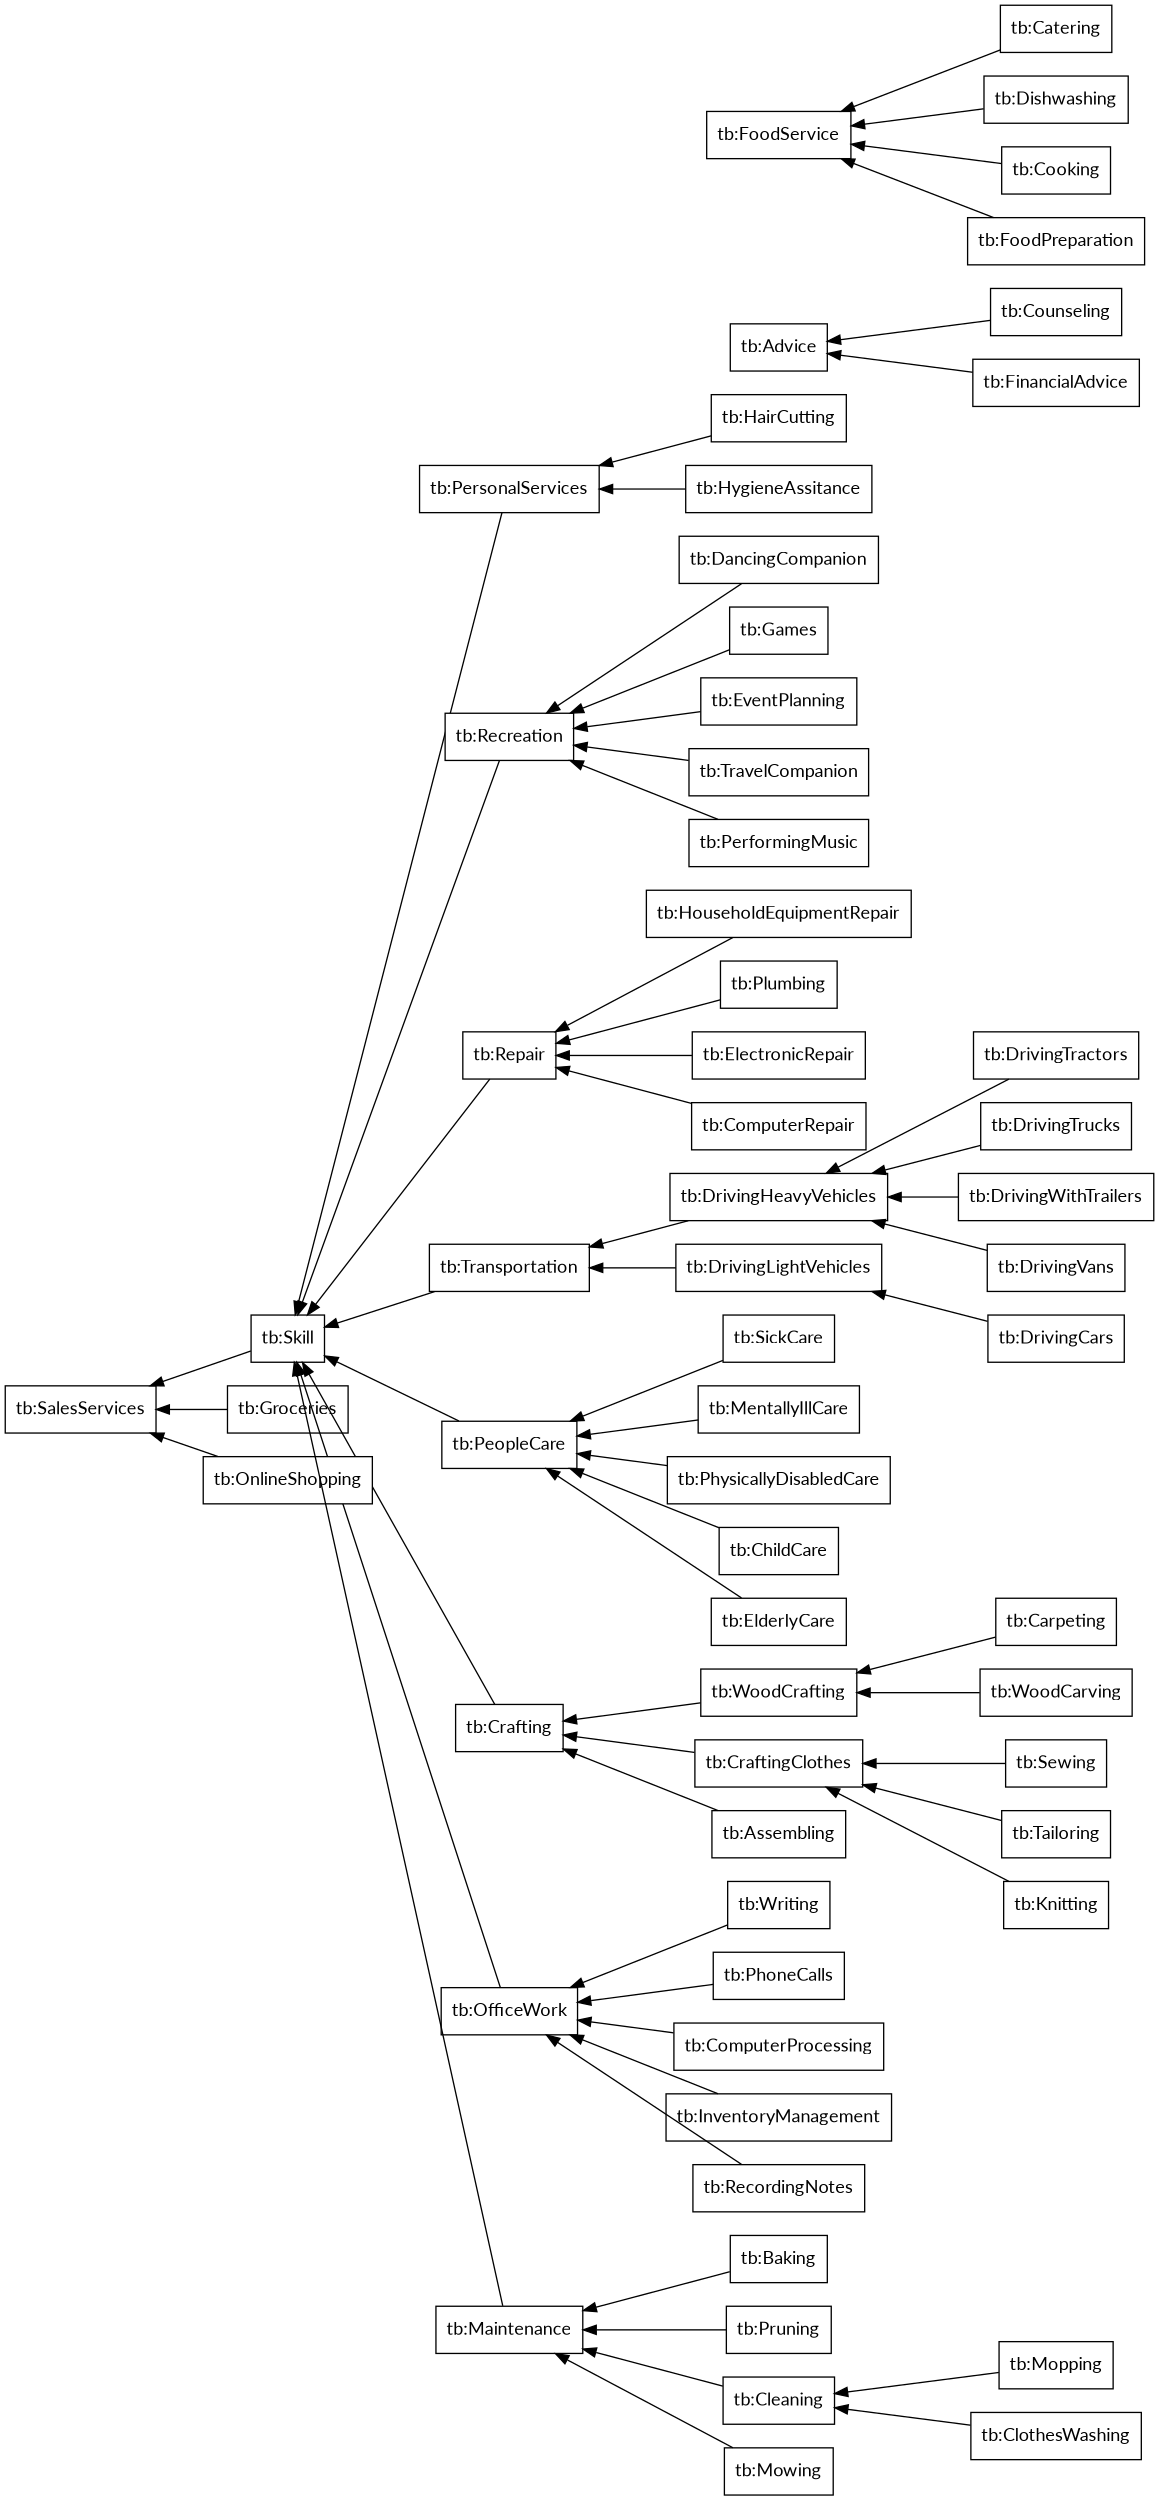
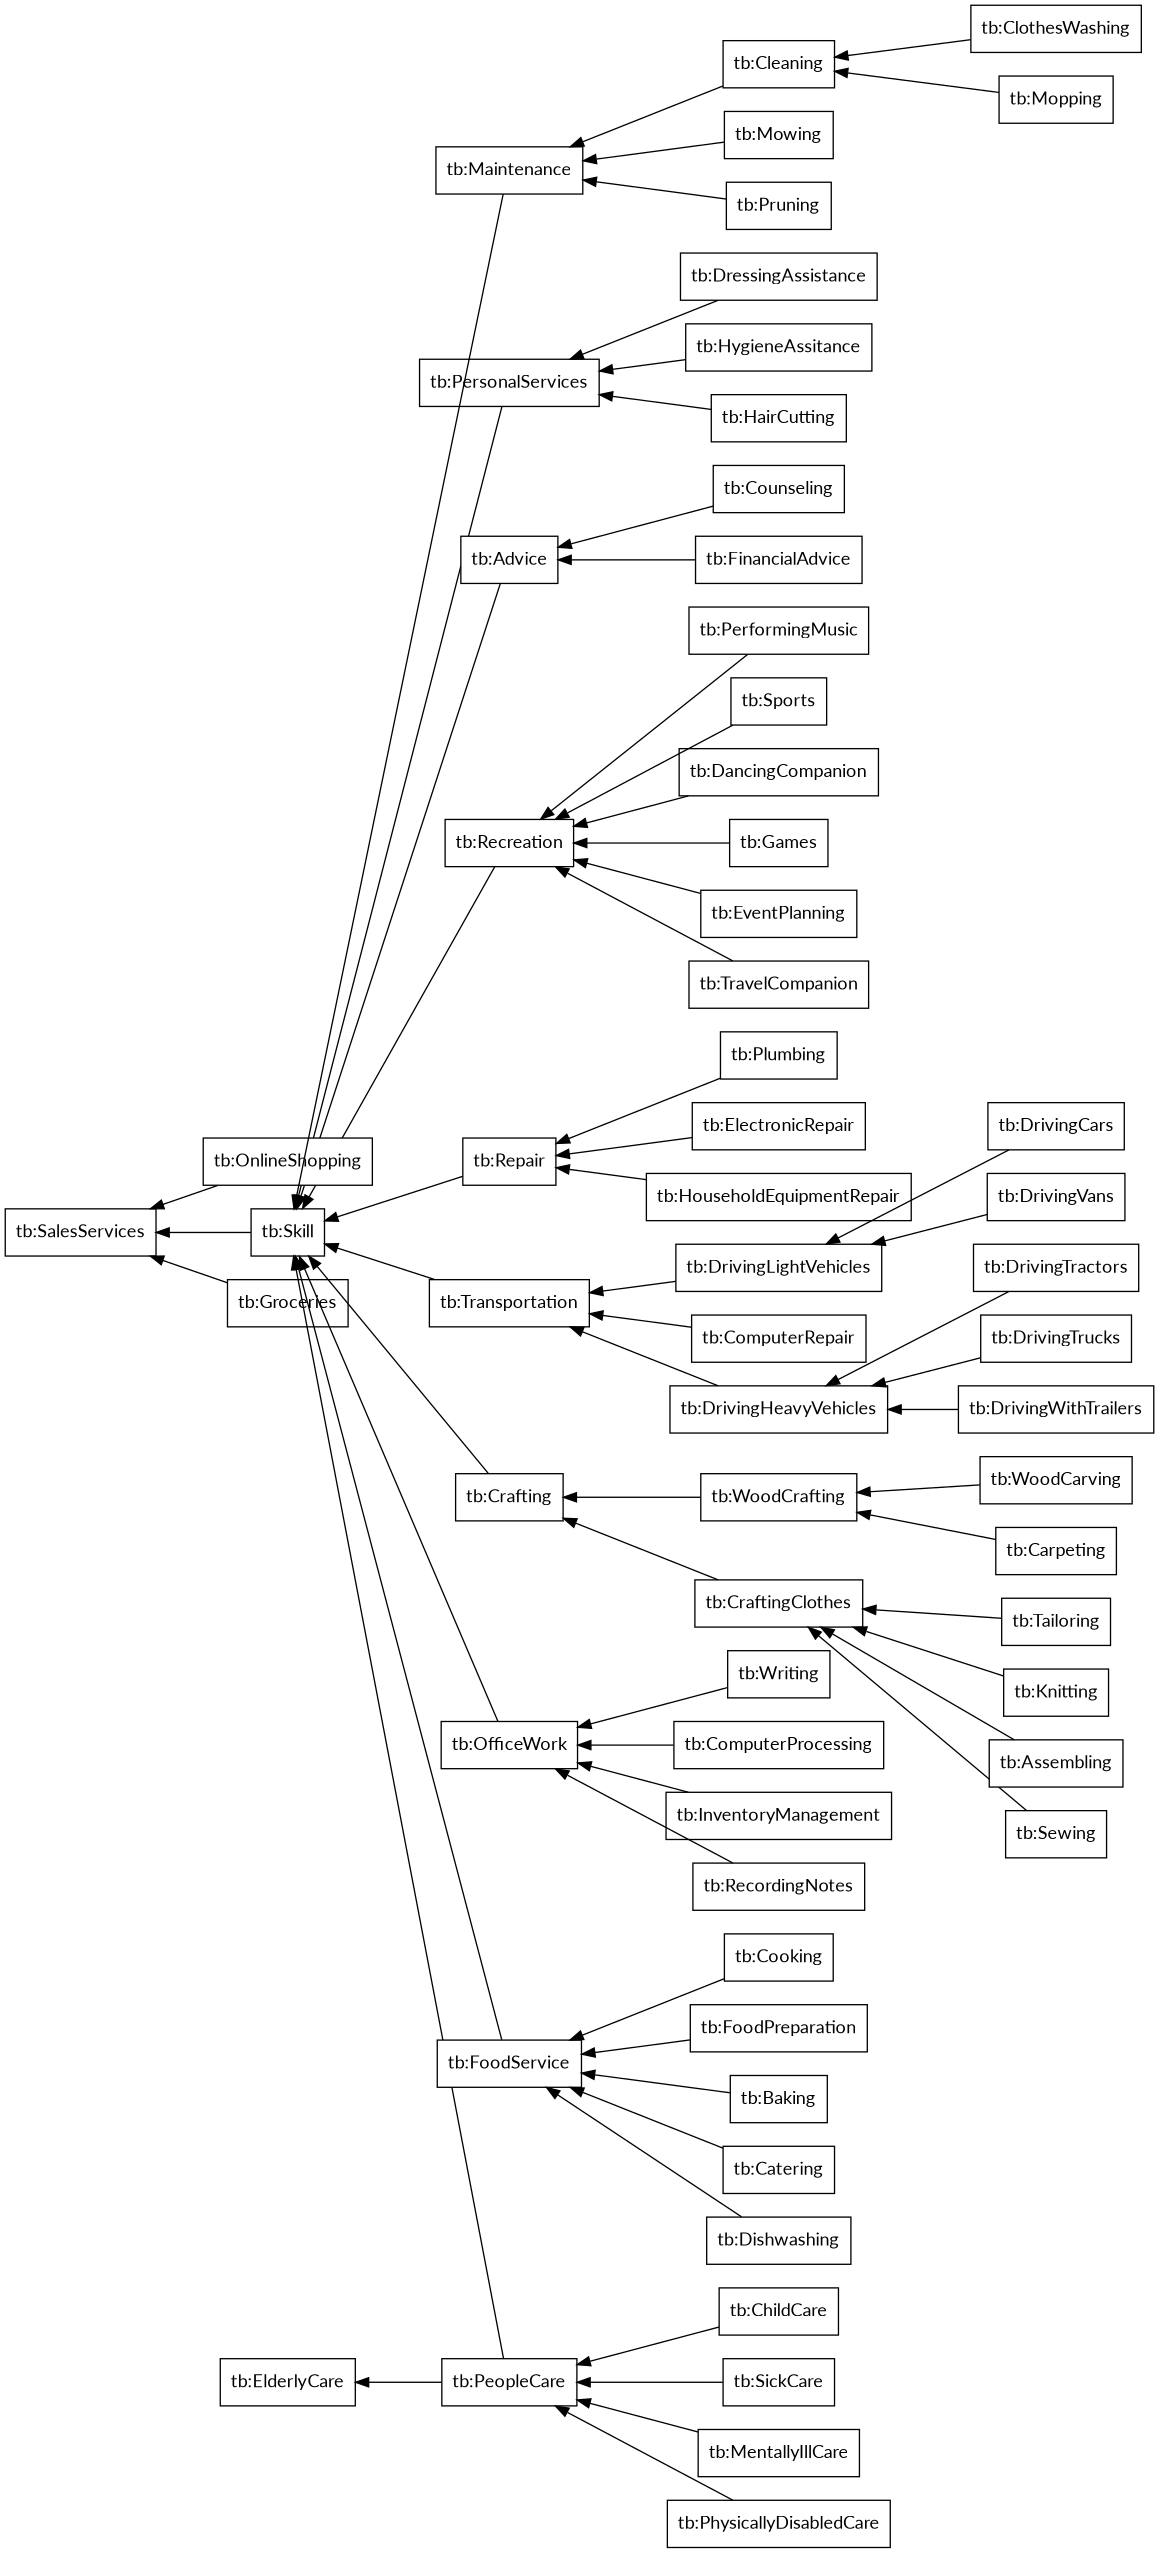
node "tb:DressingAssistance": added
node "tb:Sports": added
edge "tb:Advice" -> "tb:Skill": added
edge "tb:ComputerRepair" -> "tb:Repair": now "tb:ComputerRepair" -> "tb:Transportation"
edge "tb:DrivingVans" -> "tb:DrivingHeavyVehicles": now "tb:DrivingVans" -> "tb:DrivingLightVehicles"
edge "tb:ElderlyCare" -> "tb:PeopleCare": reversed
edge "tb:FoodService" -> "tb:Skill": added
edge "tb:Assembling" -> "tb:Crafting": now "tb:Assembling" -> "tb:CraftingClothes"
node "tb:PhoneCalls": removed
edge "tb:Baking" -> "tb:Maintenance": now "tb:Baking" -> "tb:FoodService"
